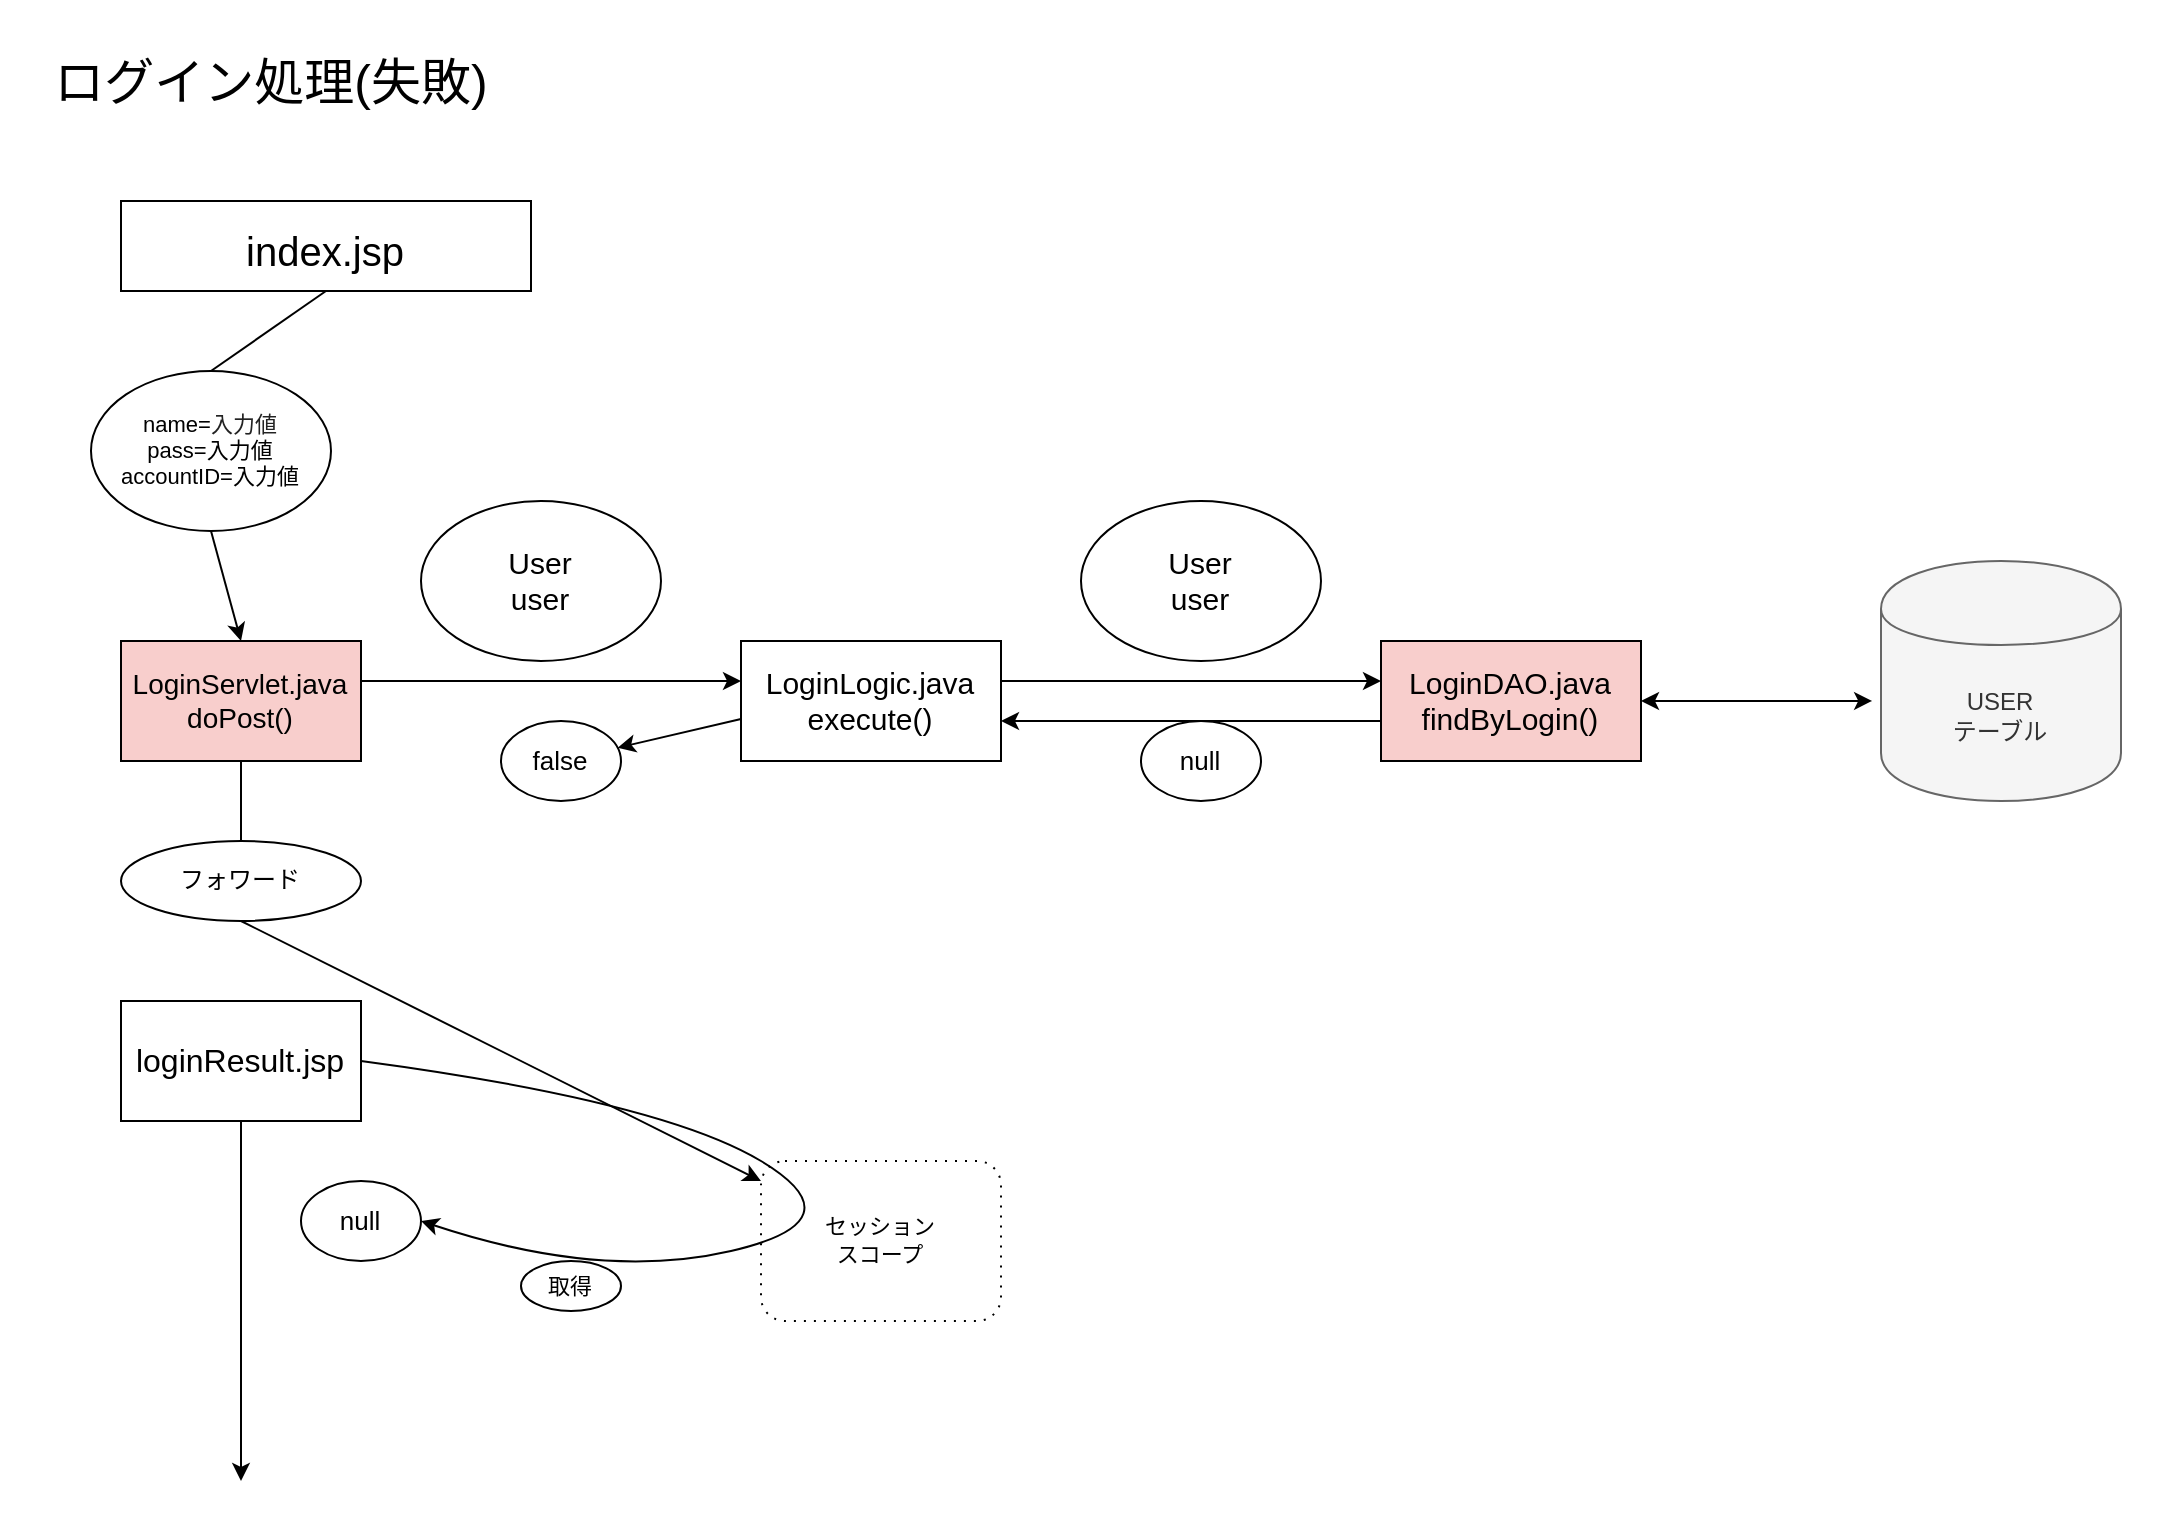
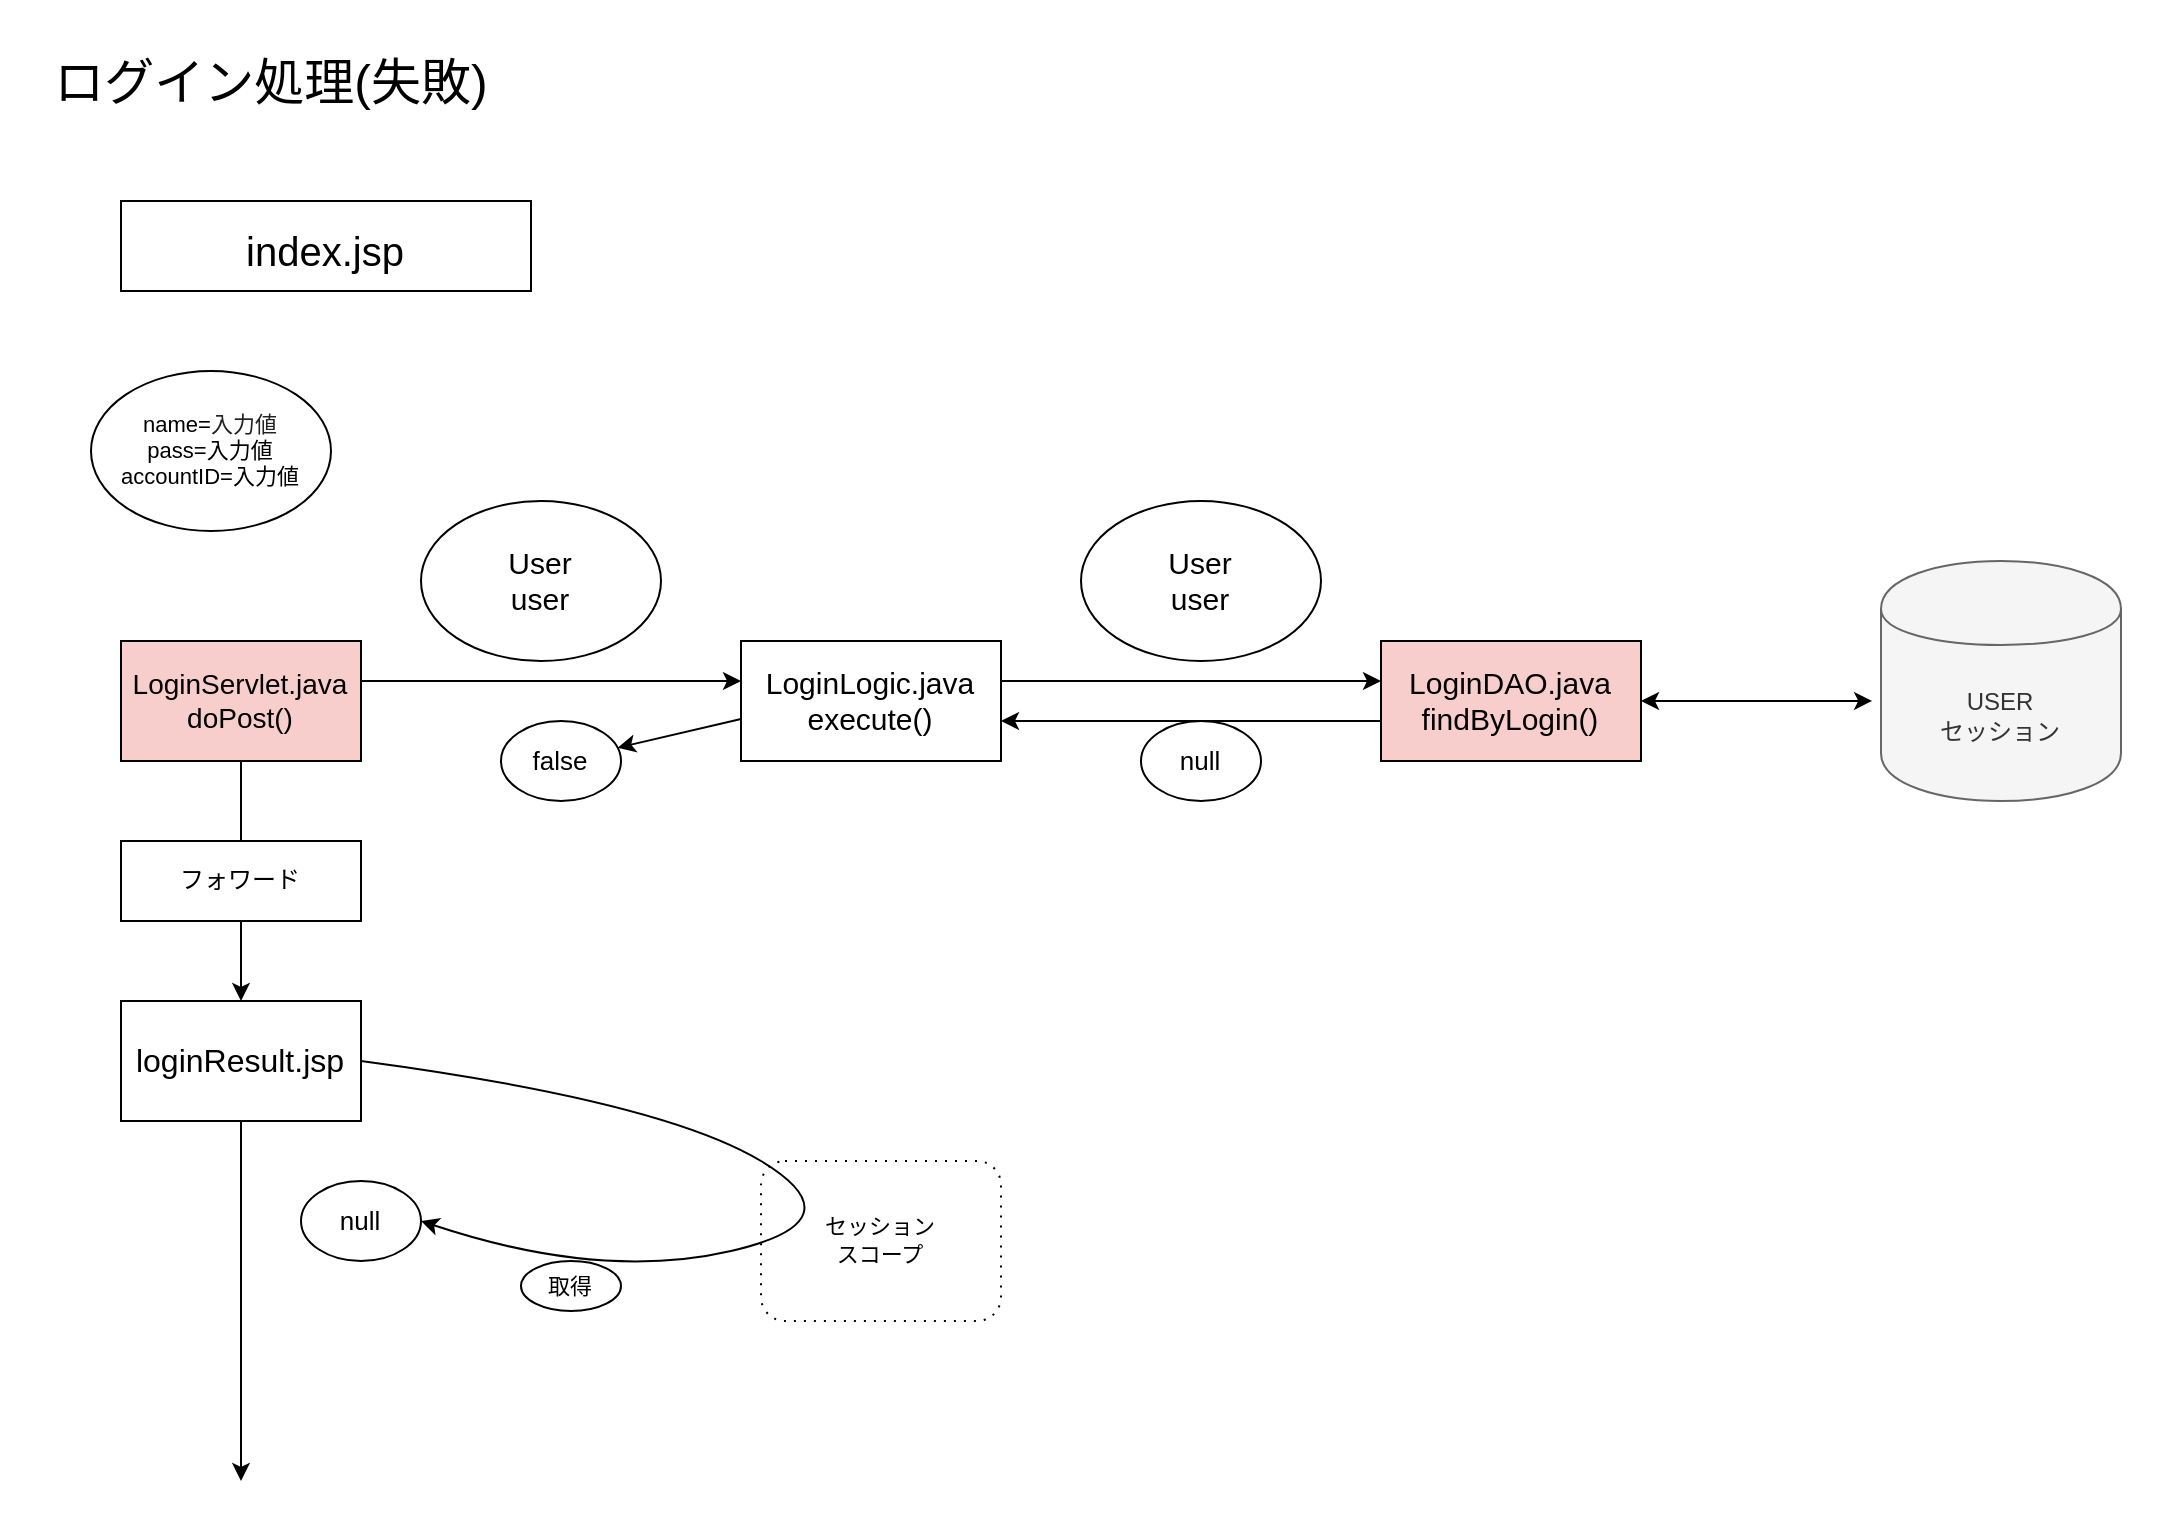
edge "index.jsp" -- "name=入力値 pass=入力値accountID=入力値": removed
edge "name=入力値 pass=入力値accountID=入力値" -> "LoginServlet.java doPost()": removed
node "USER テーブル": label "USER テーブル" -> "USER セッション"
node "フォワード": shape ellipse -> rectangle
edge "フォワード" -> "セッション スコープ": now "フォワード" -> "loginResult.jsp"
